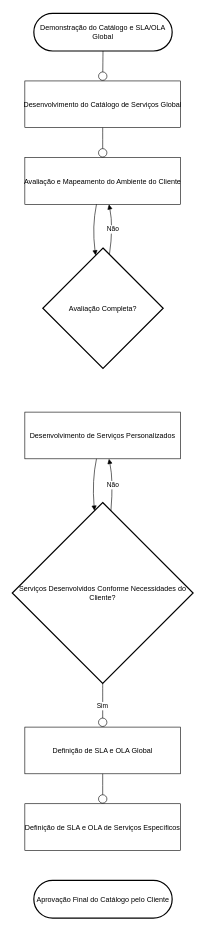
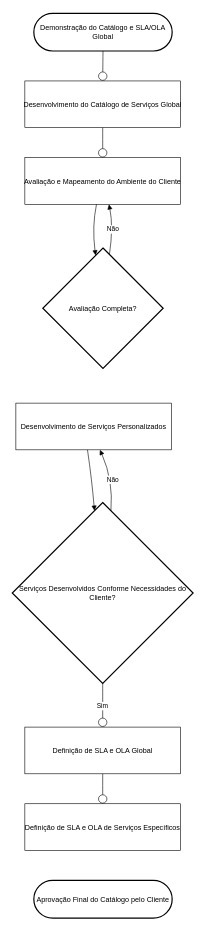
node "Desenvolvimento de Serviços Personalizados": moved (103, 435) -> (94, 426)
